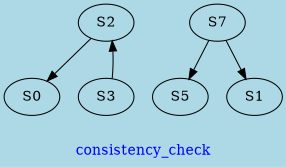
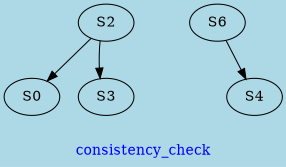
node "S7": label "S7" -> "S6"
edge "S3" -> "S2": reversed
node "S5": removed
node "S1": label "S1" -> "S4"
